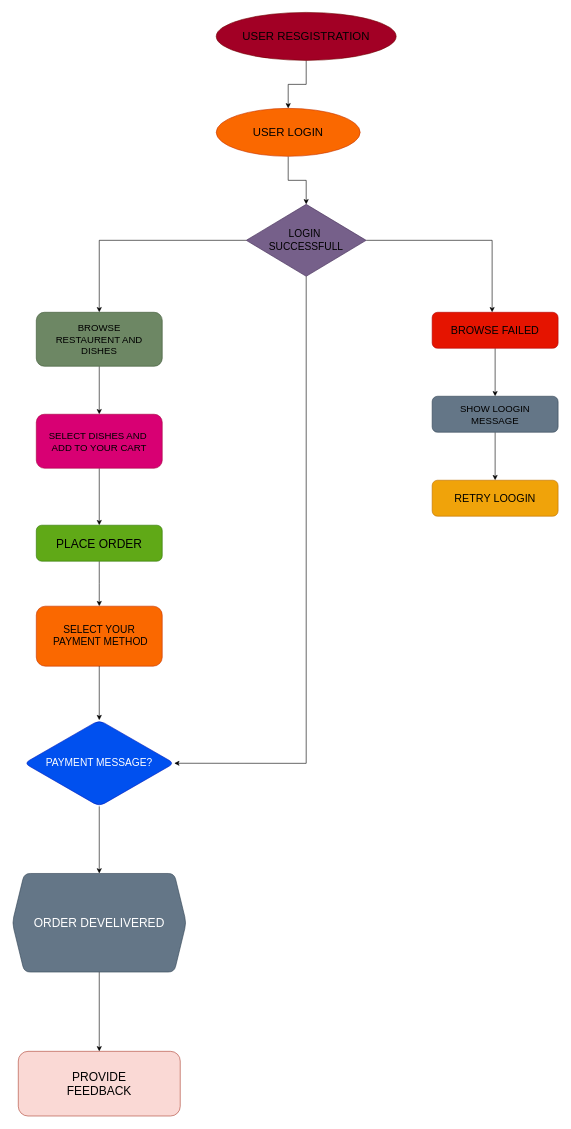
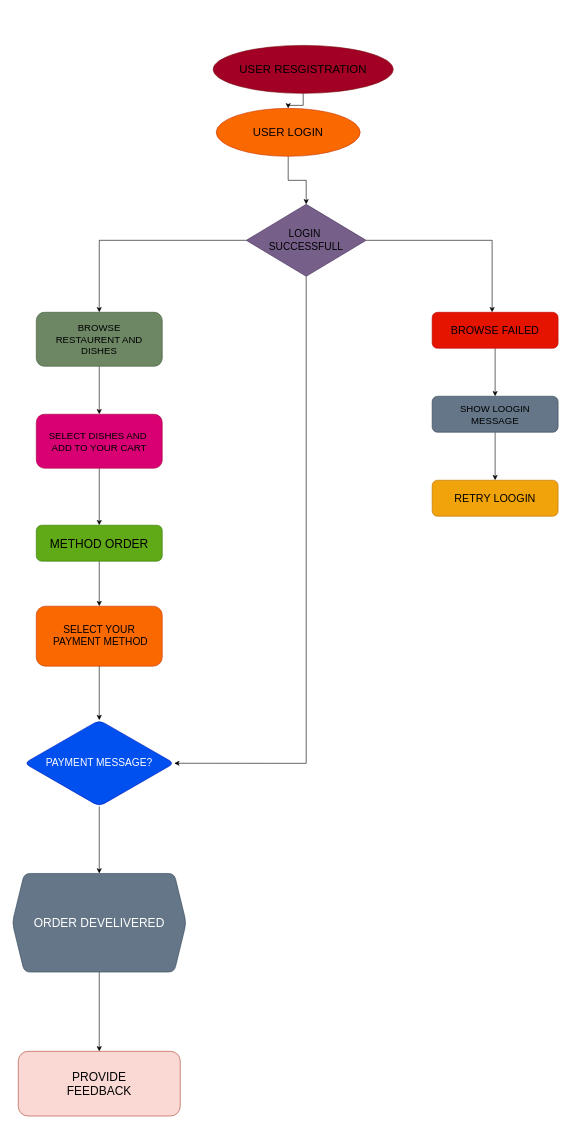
node "USER RESGISTRATION": moved (306, 36) -> (303, 69)
node "PLACE ORDER": label "PLACE ORDER" -> "METHOD ORDER"
